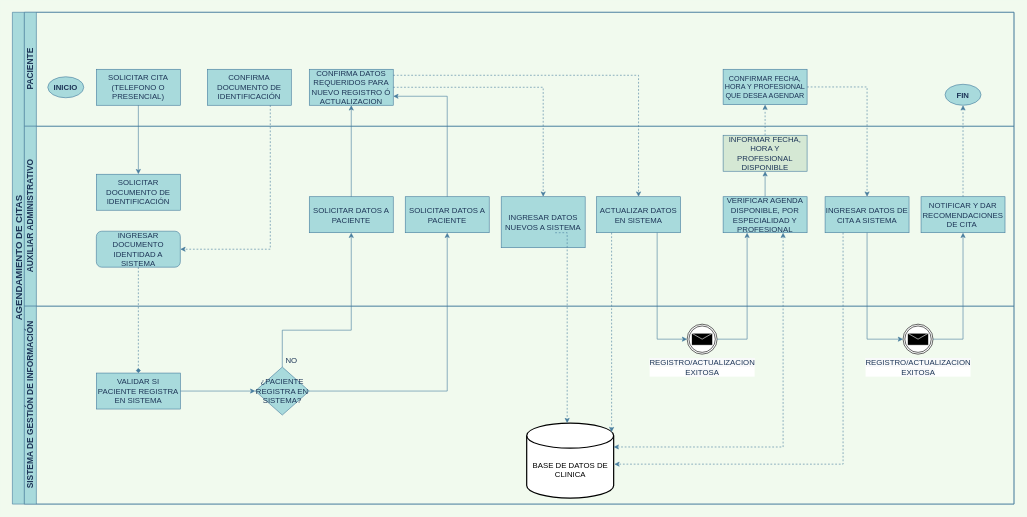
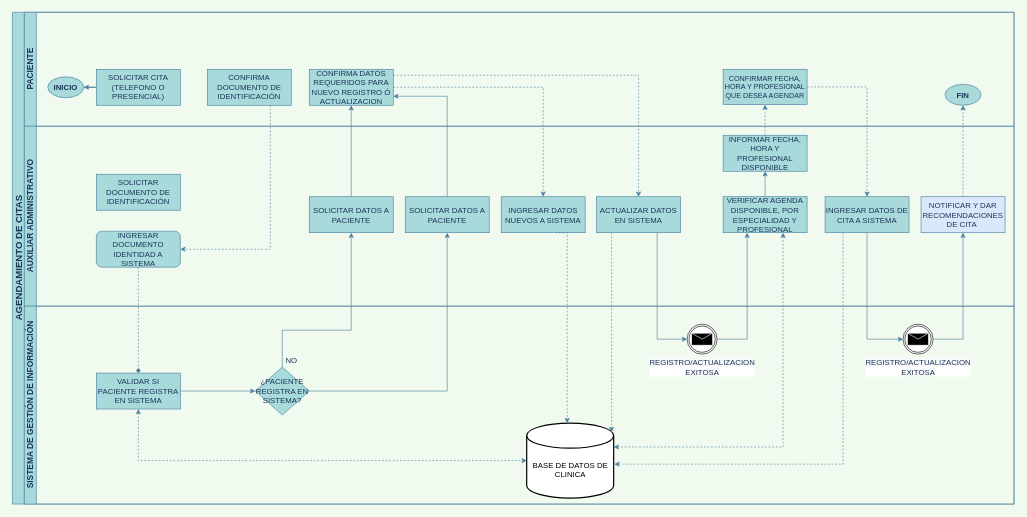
edge "SOLICITAR CITA(TELEFONO O PRESENCIAL)" -> "SOLICITAR DOCUMENTO DE IDENTIFICACIÓN": now "SOLICITAR CITA(TELEFONO O PRESENCIAL)" -> "INICIO"
node "INFORMAR FECHA, HORA Y PROFESIONAL DISPONIBLE": fillcolor #d5e8d4 -> #a8dadc
node "NOTIFICAR Y DAR RECOMENDACIONES DE CITA": fillcolor #a8dadc -> #dae8fc
node "INGRESAR DATOS NUEVOS A SISTEMA": size 84x51 -> 84x36
edge "VALIDAR SI PACIENTE REGISTRA EN SISTEMA" -- "BASE DE DATOS DE CLINICA": added
